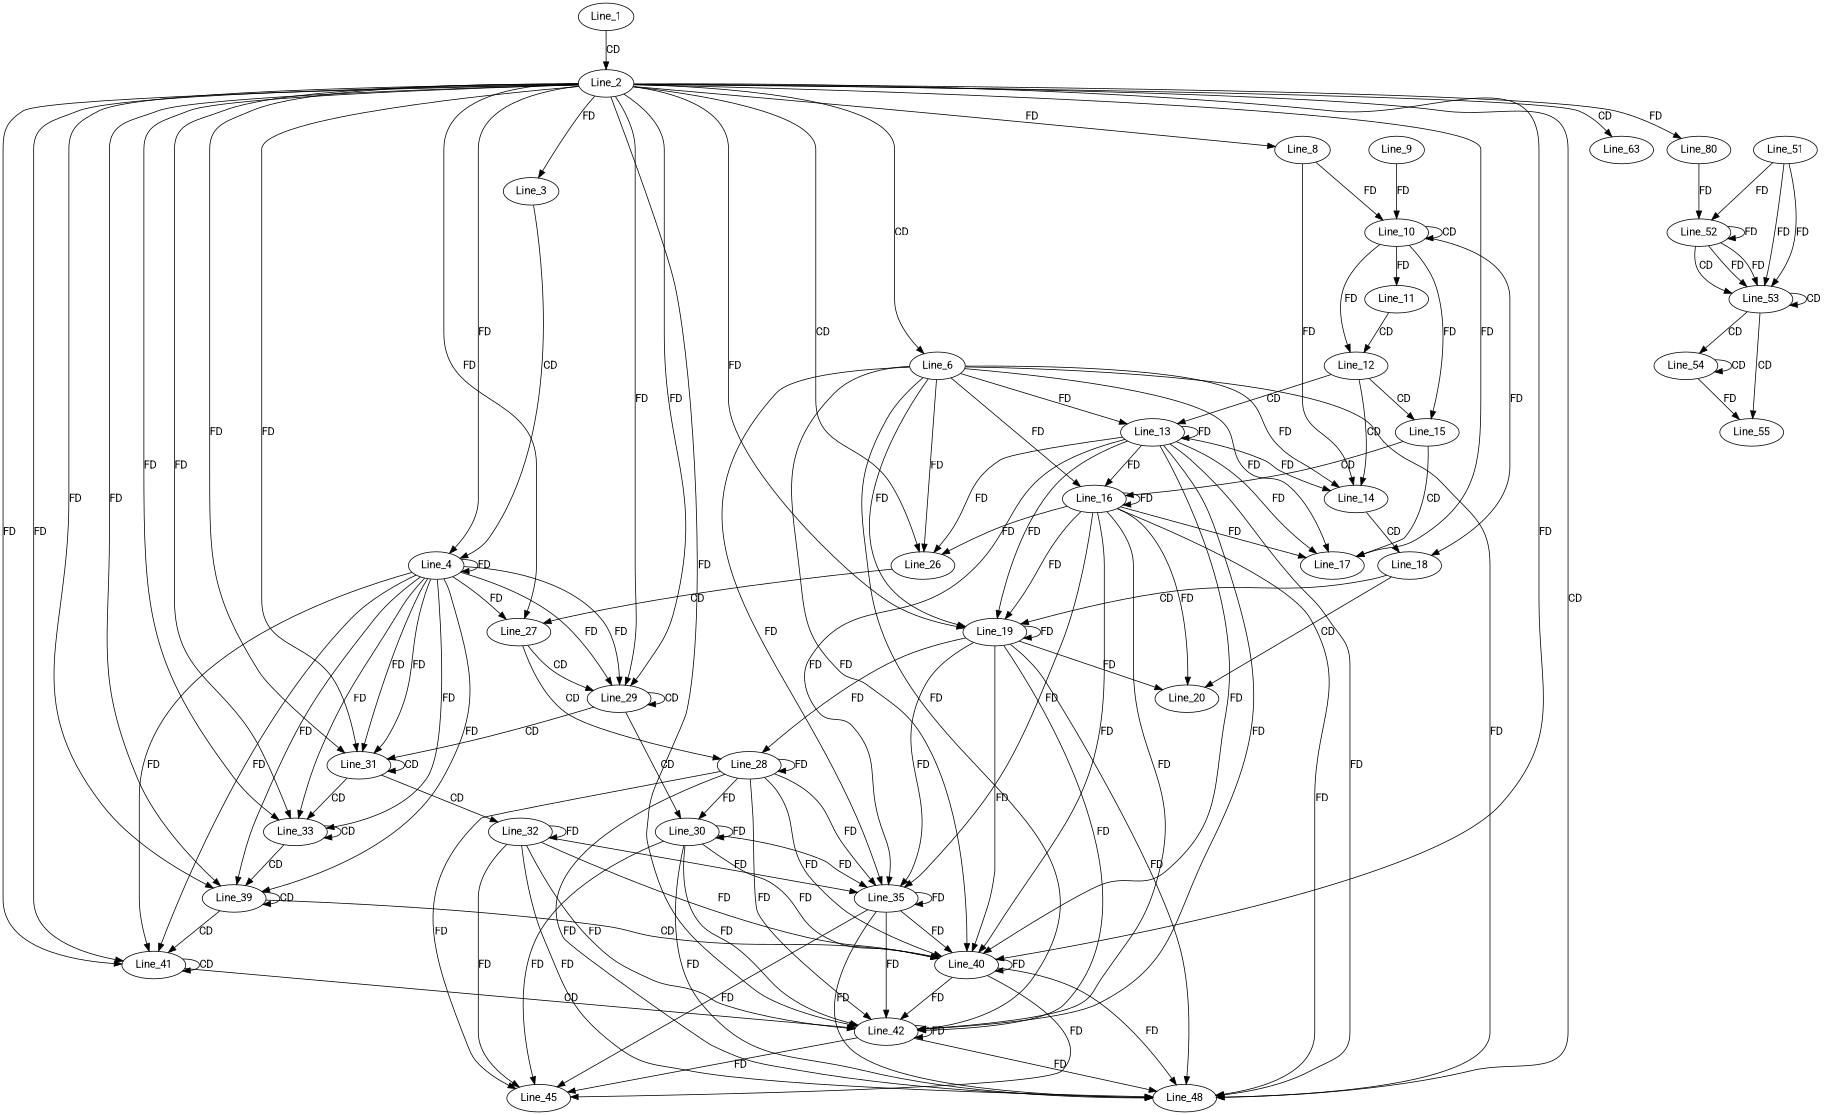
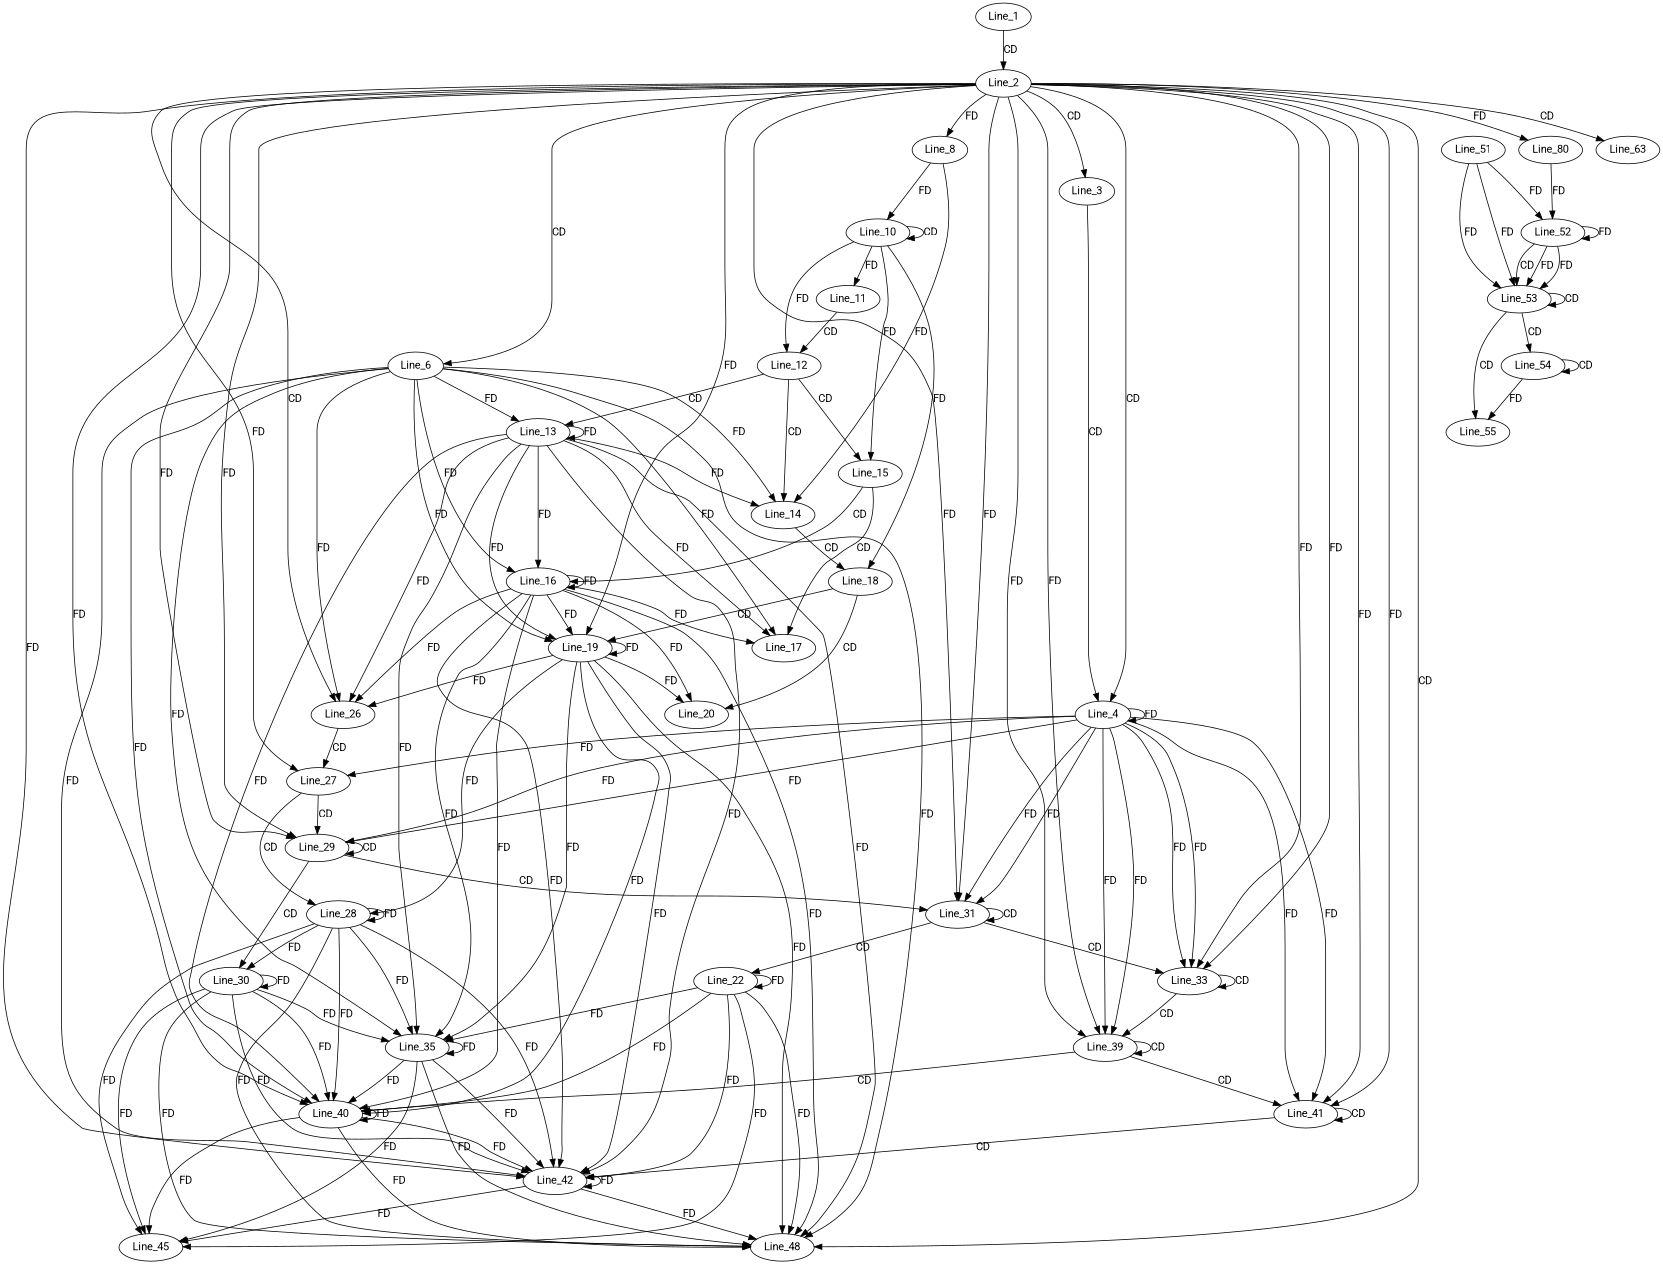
edge "Line_2" -> "Line_17": removed, label "FD"
edge "Line_2" -> "Line_3": label "FD" -> "CD"
node "Line_9": removed
edge "Line_2" -> "Line_4": label "FD" -> "CD"
edge "Line_19" -> "Line_26": added, label "FD"
node "Line_32": label "Line_32" -> "Line_22"
